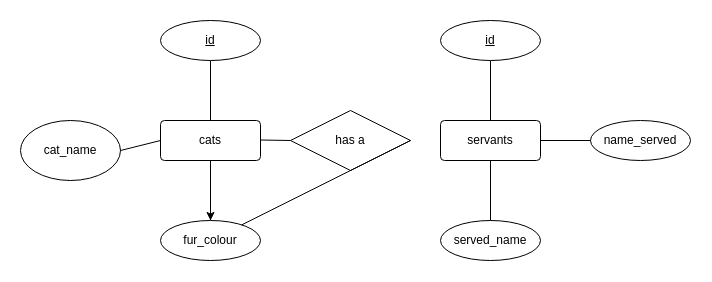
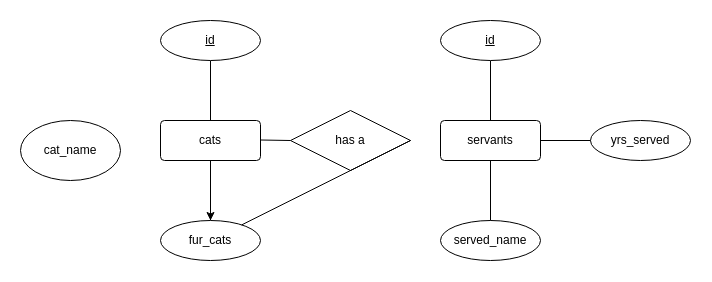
node "name_served": label "name_served" -> "yrs_served"
edge "cats" -- "cat_name": removed
node "fur_colour": label "fur_colour" -> "fur_cats"
